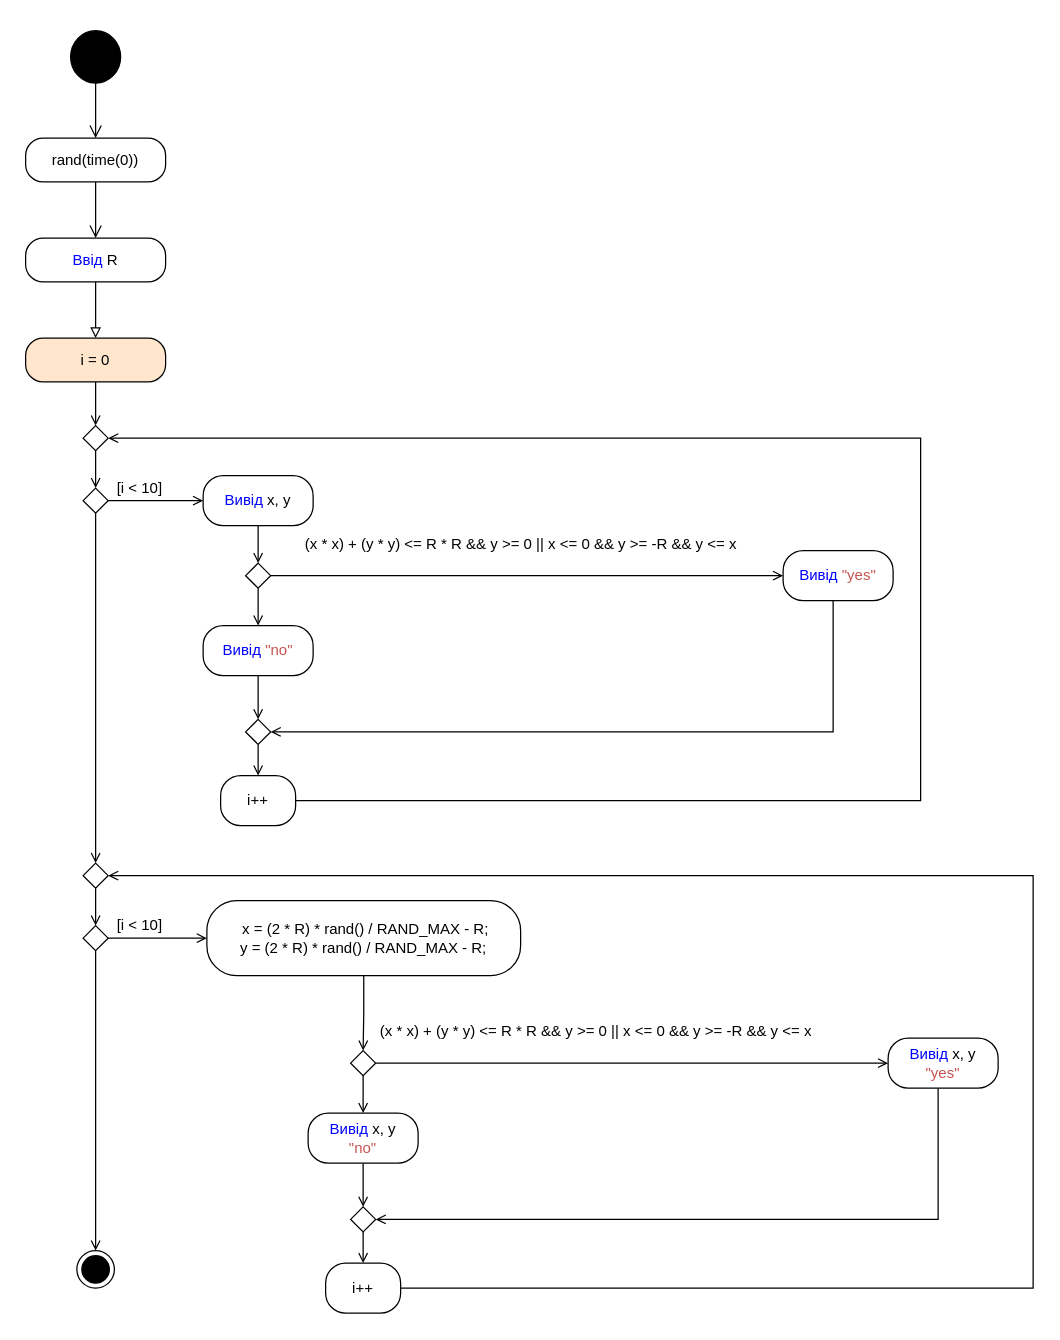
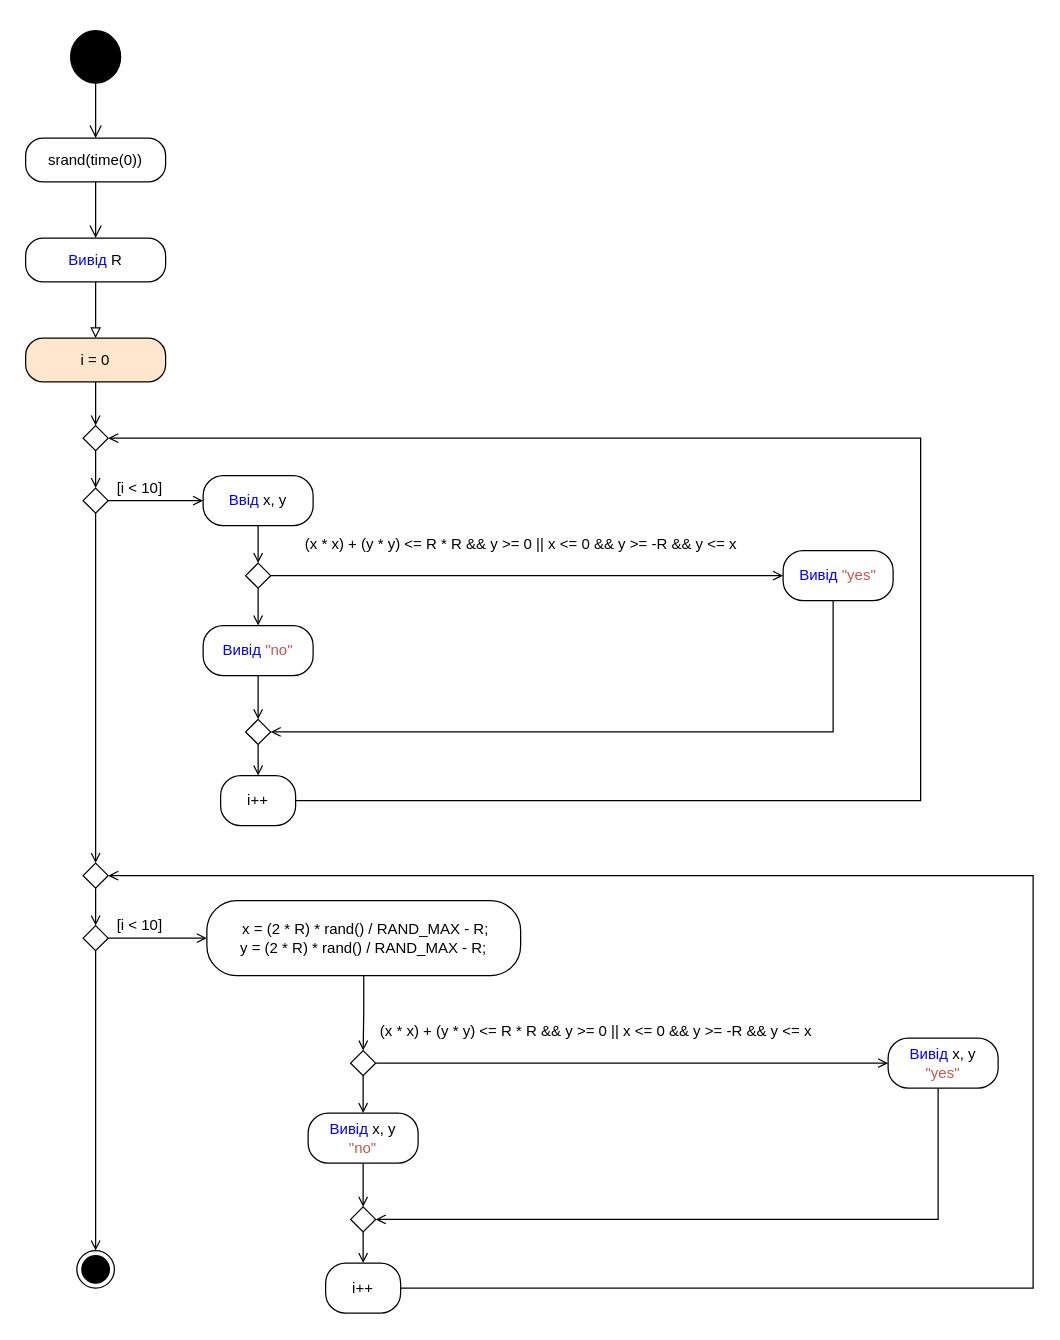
node "rand(time(0))": label "rand(time(0))" -> "srand(time(0))"
node "Ввід R": label "Ввід R" -> "Вивід R"
node "Вивід x, y": label "Вивід x, y" -> "Ввід x, y"
